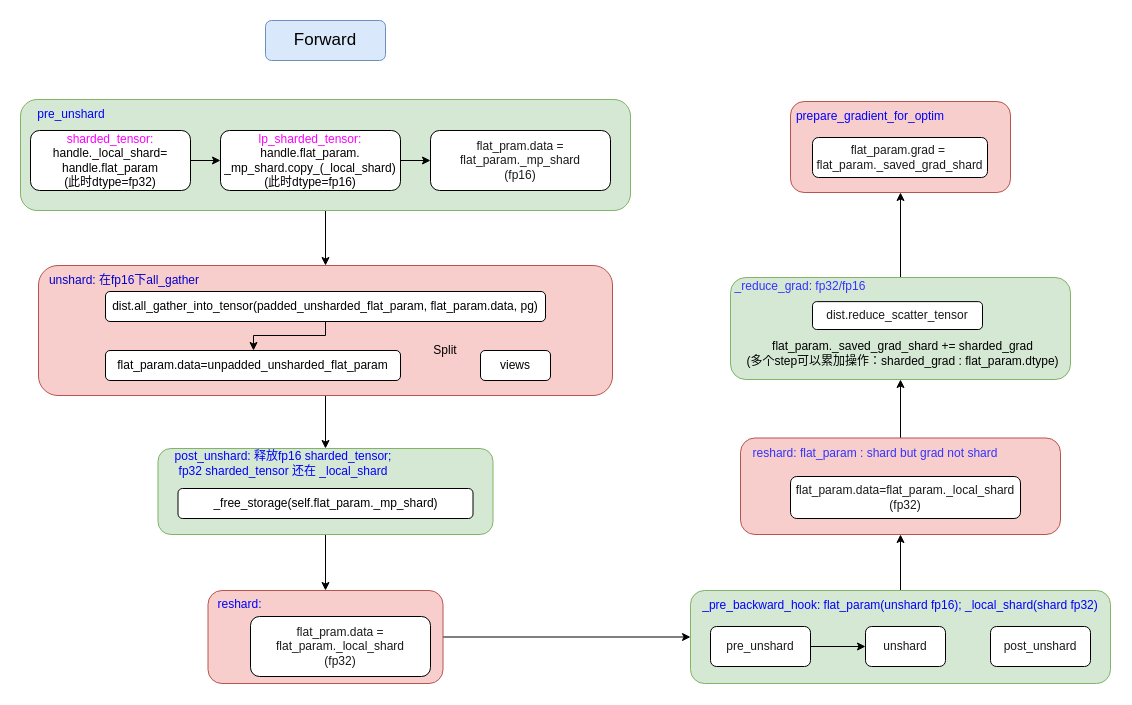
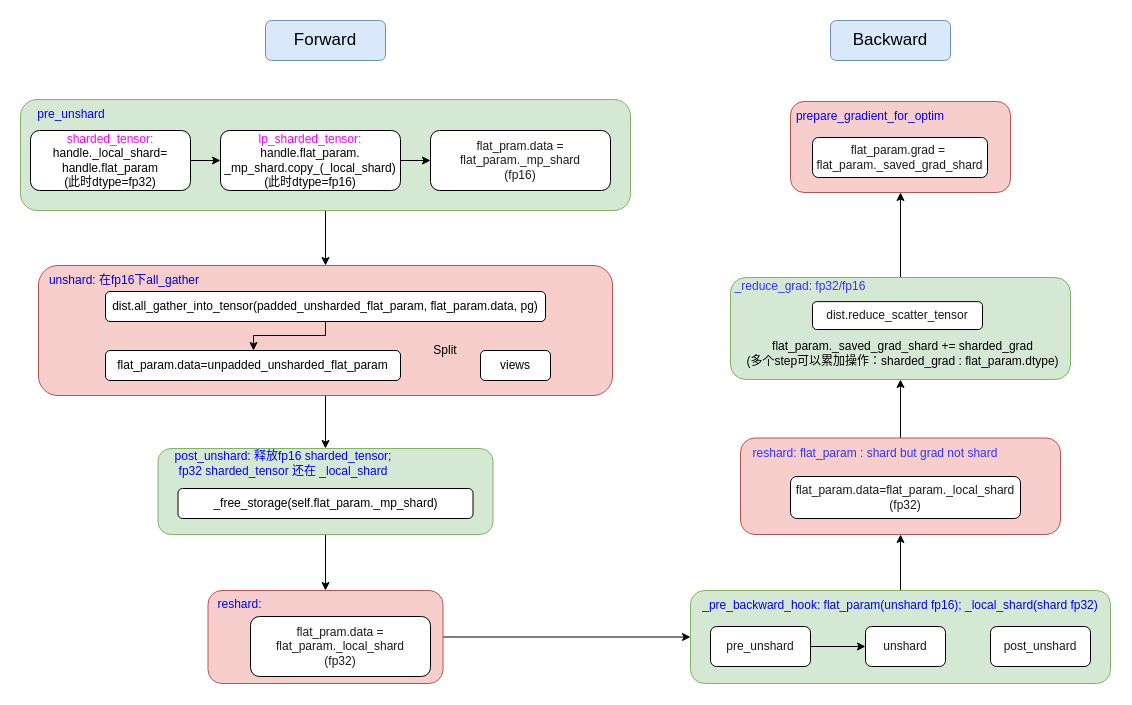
node "Backward": added
